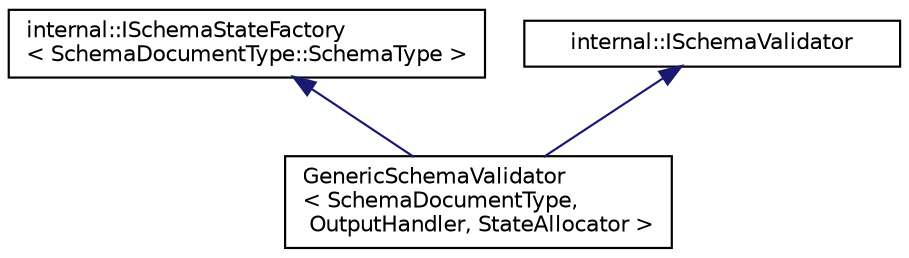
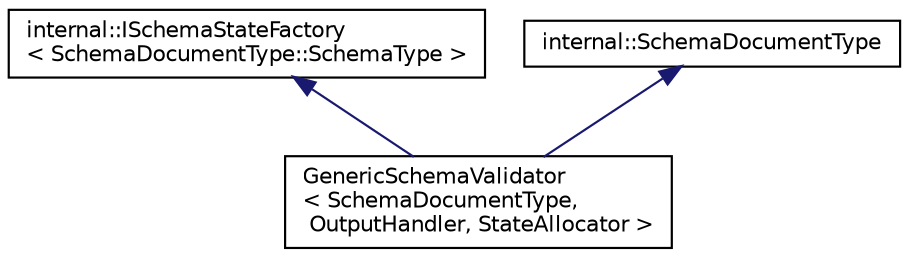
node "internal::ISchemaValidator": label "internal::ISchemaValidator" -> "internal::SchemaDocumentType"
